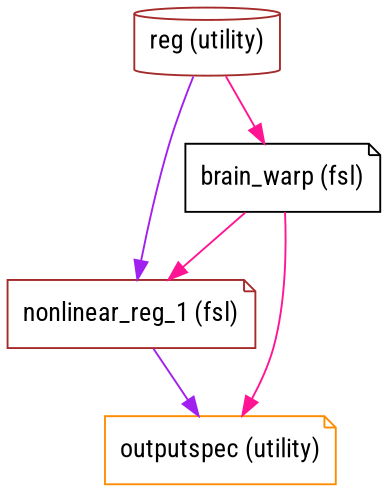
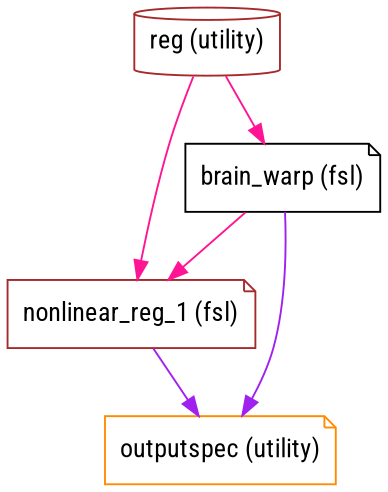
edge "reg (utility)" -> "nonlinear_reg_1 (fsl)": color purple -> deeppink
edge "brain_warp (fsl)" -> "outputspec (utility)": color deeppink -> purple
